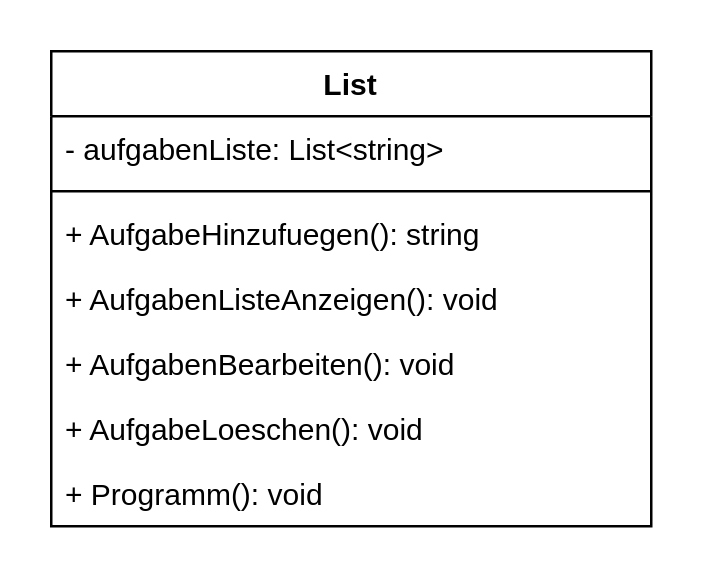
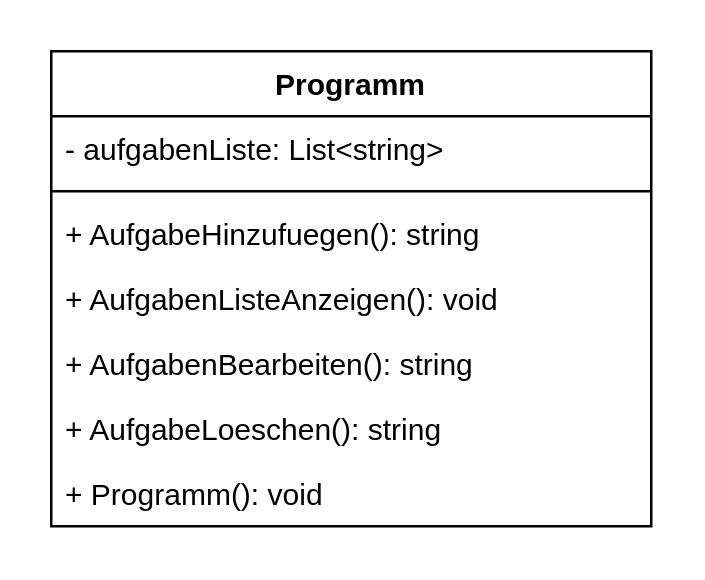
node "List": label "List" -> "Programm"
node "+ AufgabenBearbeiten(): void": label "+ AufgabenBearbeiten(): void" -> "+ AufgabenBearbeiten(): string"
node "+ AufgabeLoeschen(): void": label "+ AufgabeLoeschen(): void" -> "+ AufgabeLoeschen(): string"
